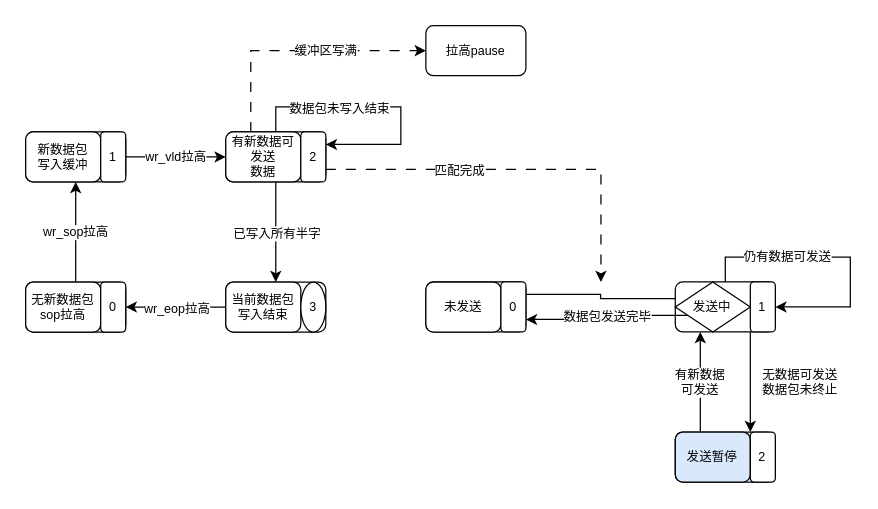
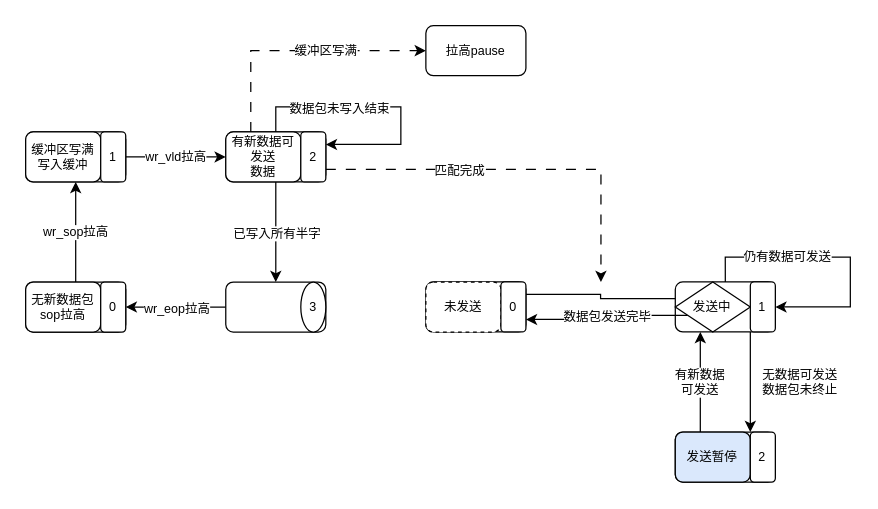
node "新数据包写入缓冲": label "新数据包写入缓冲" -> "缓冲区写满写入缓冲"
node "当前数据包写入结束": removed
node "未发送": style solid -> dashed
